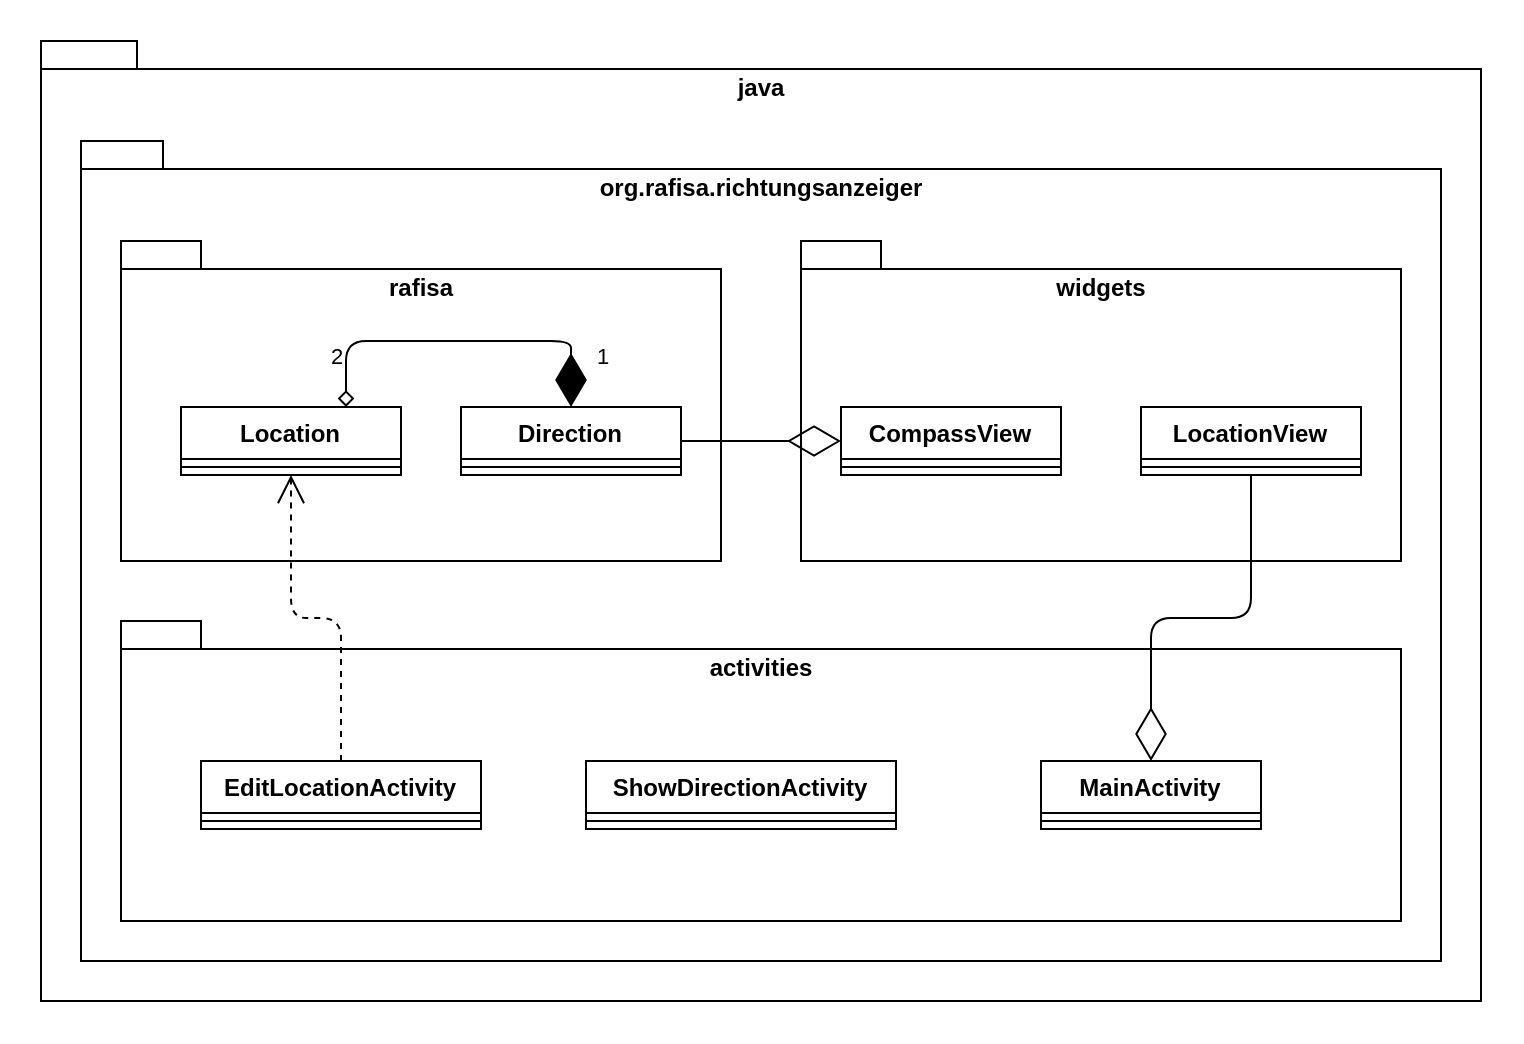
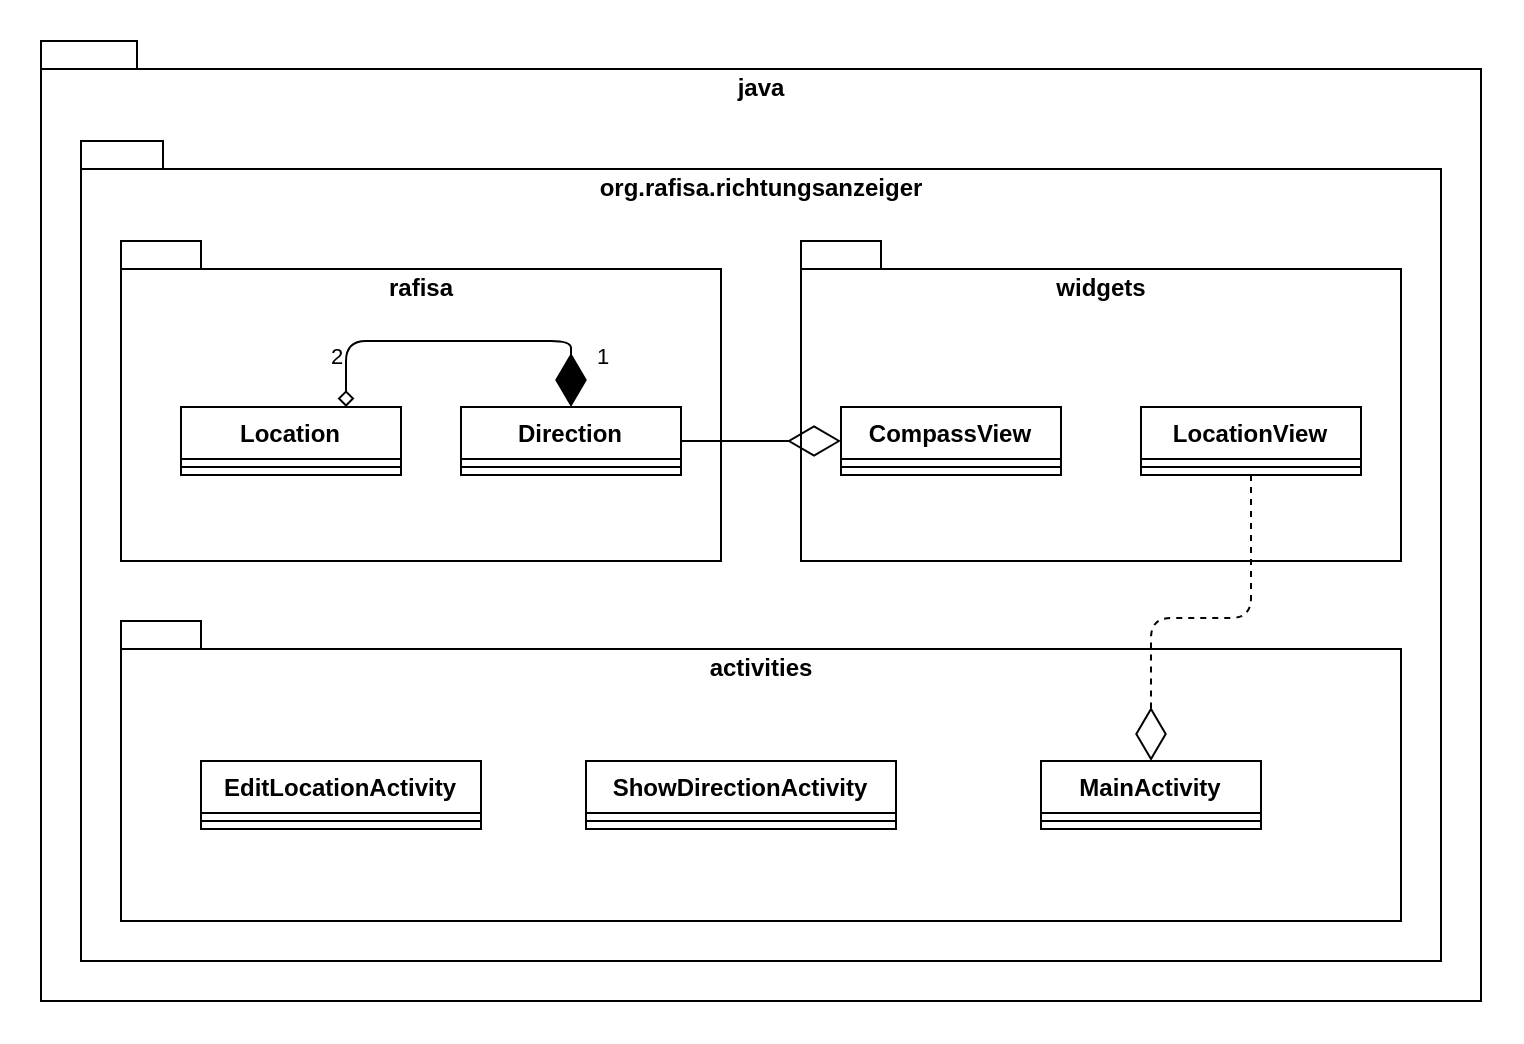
edge "EditLocationActivity" -> "Location": removed
edge "LocationView" -> "MainActivity": style solid -> dashed
